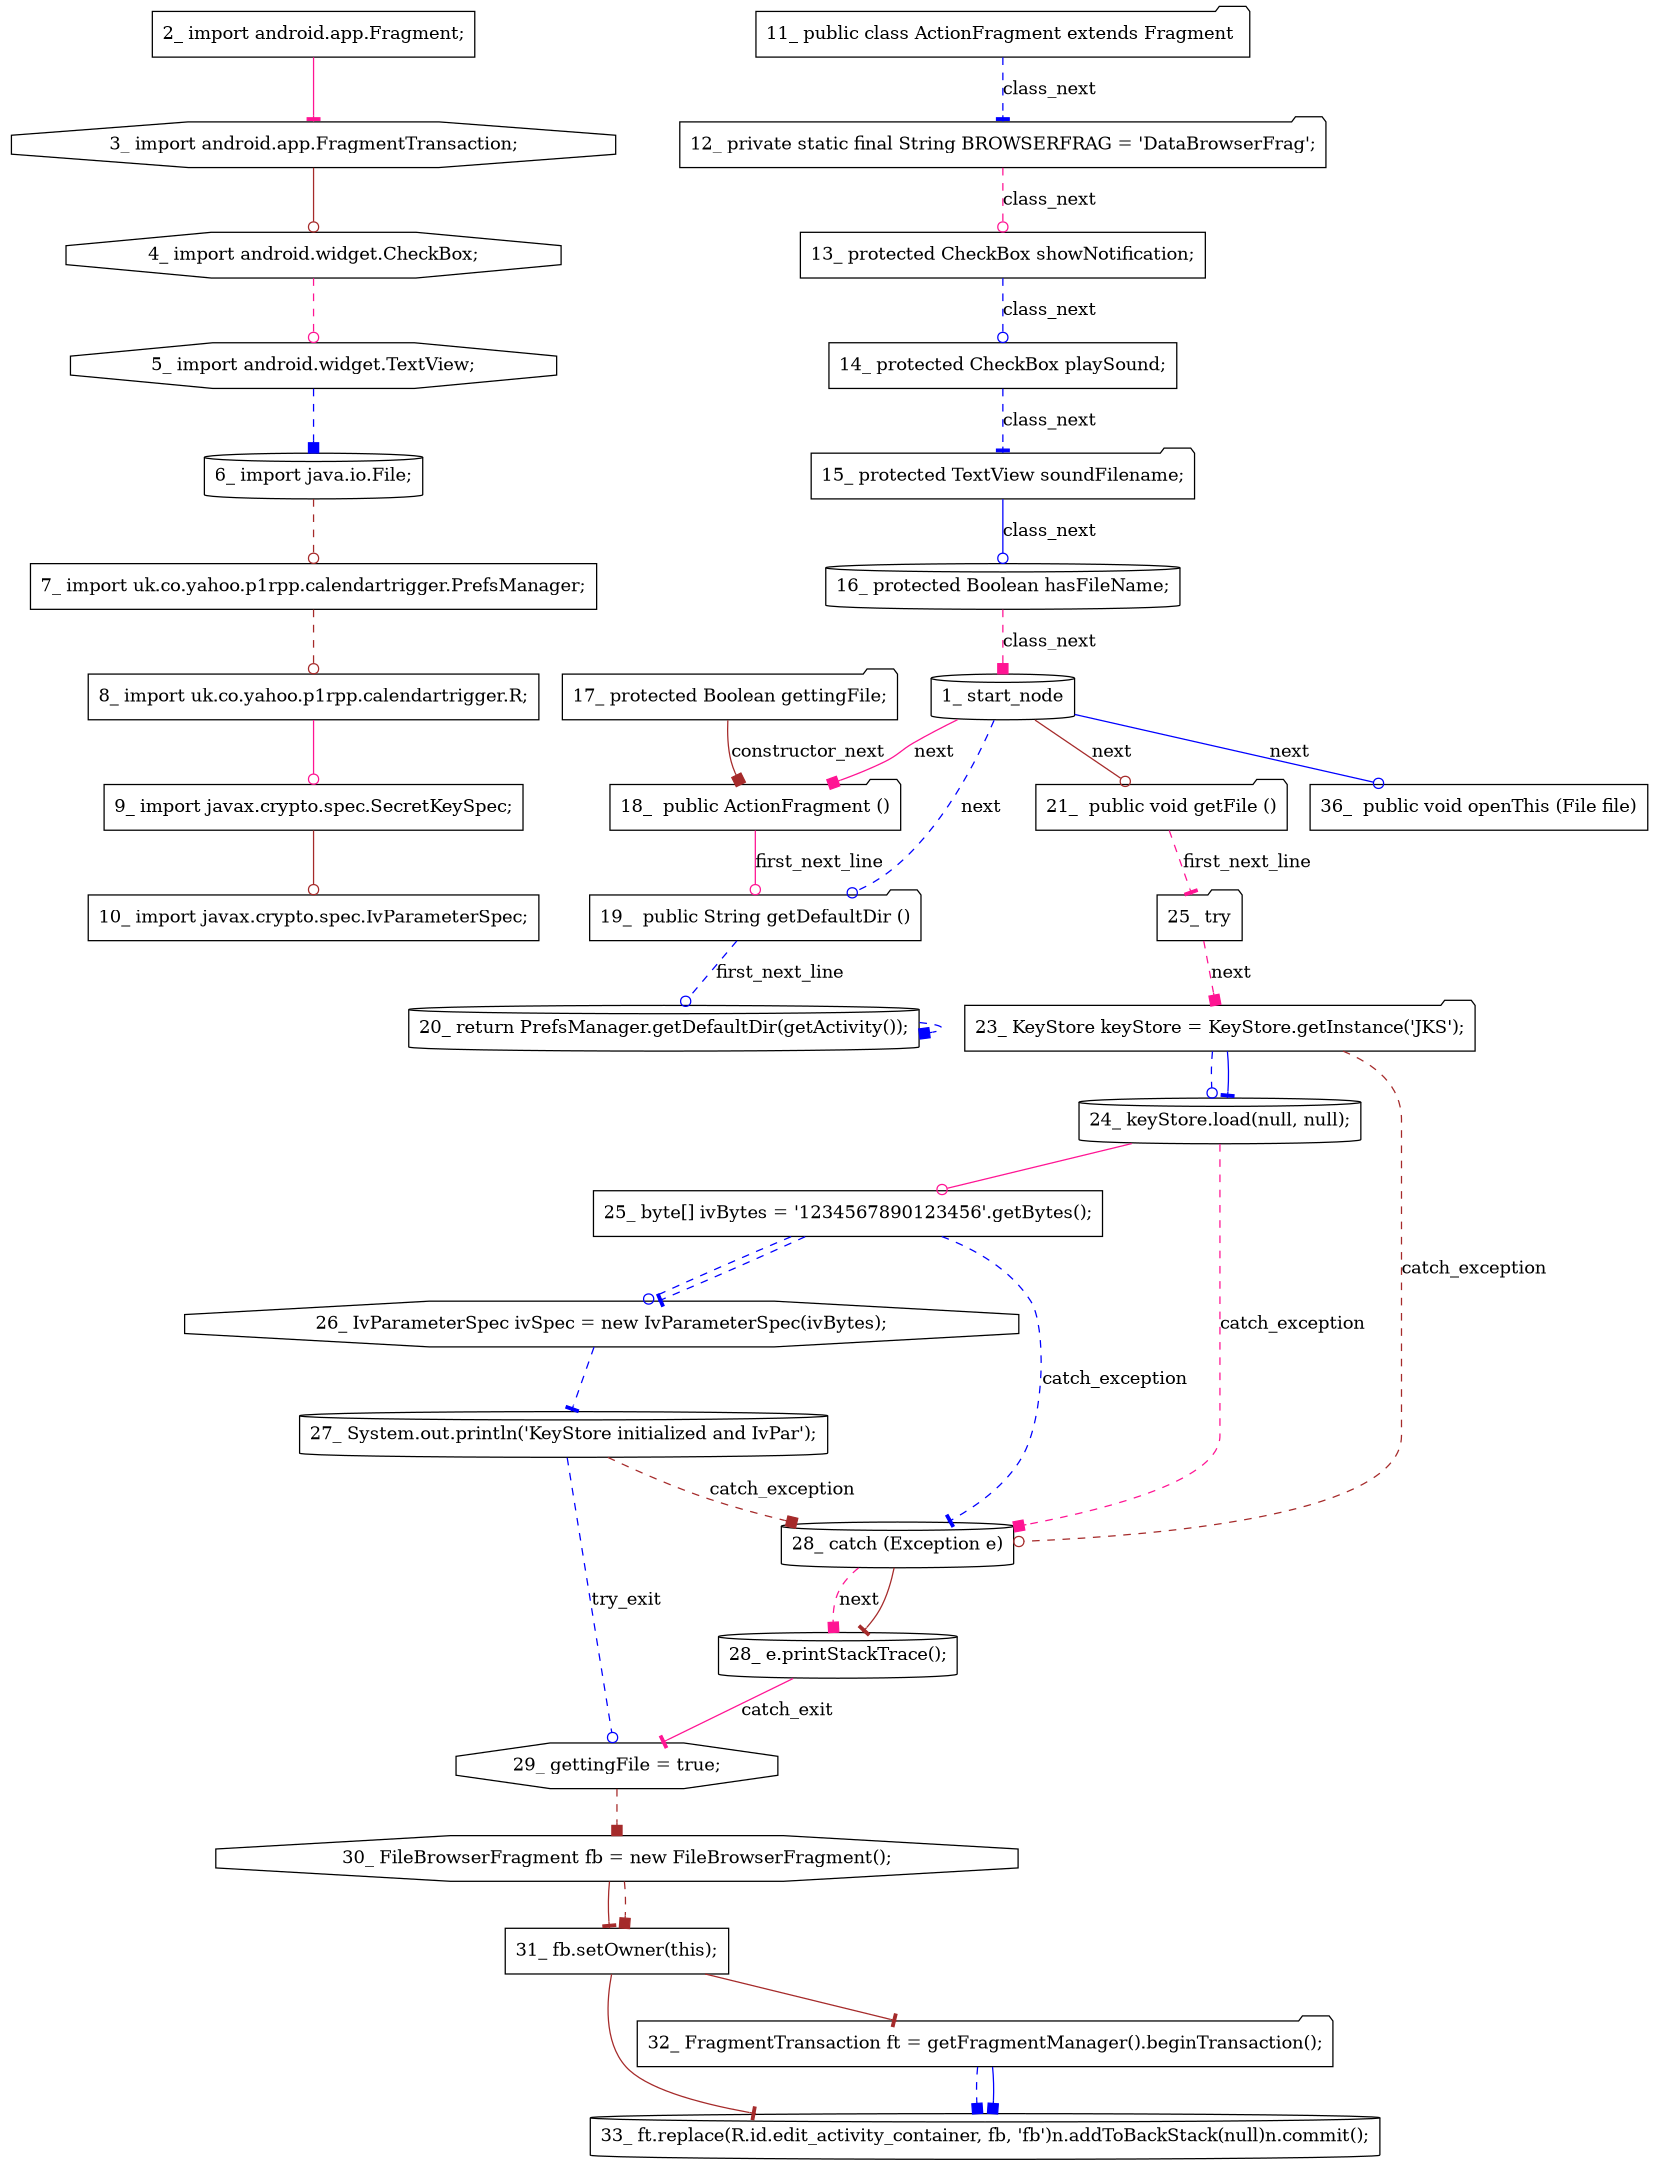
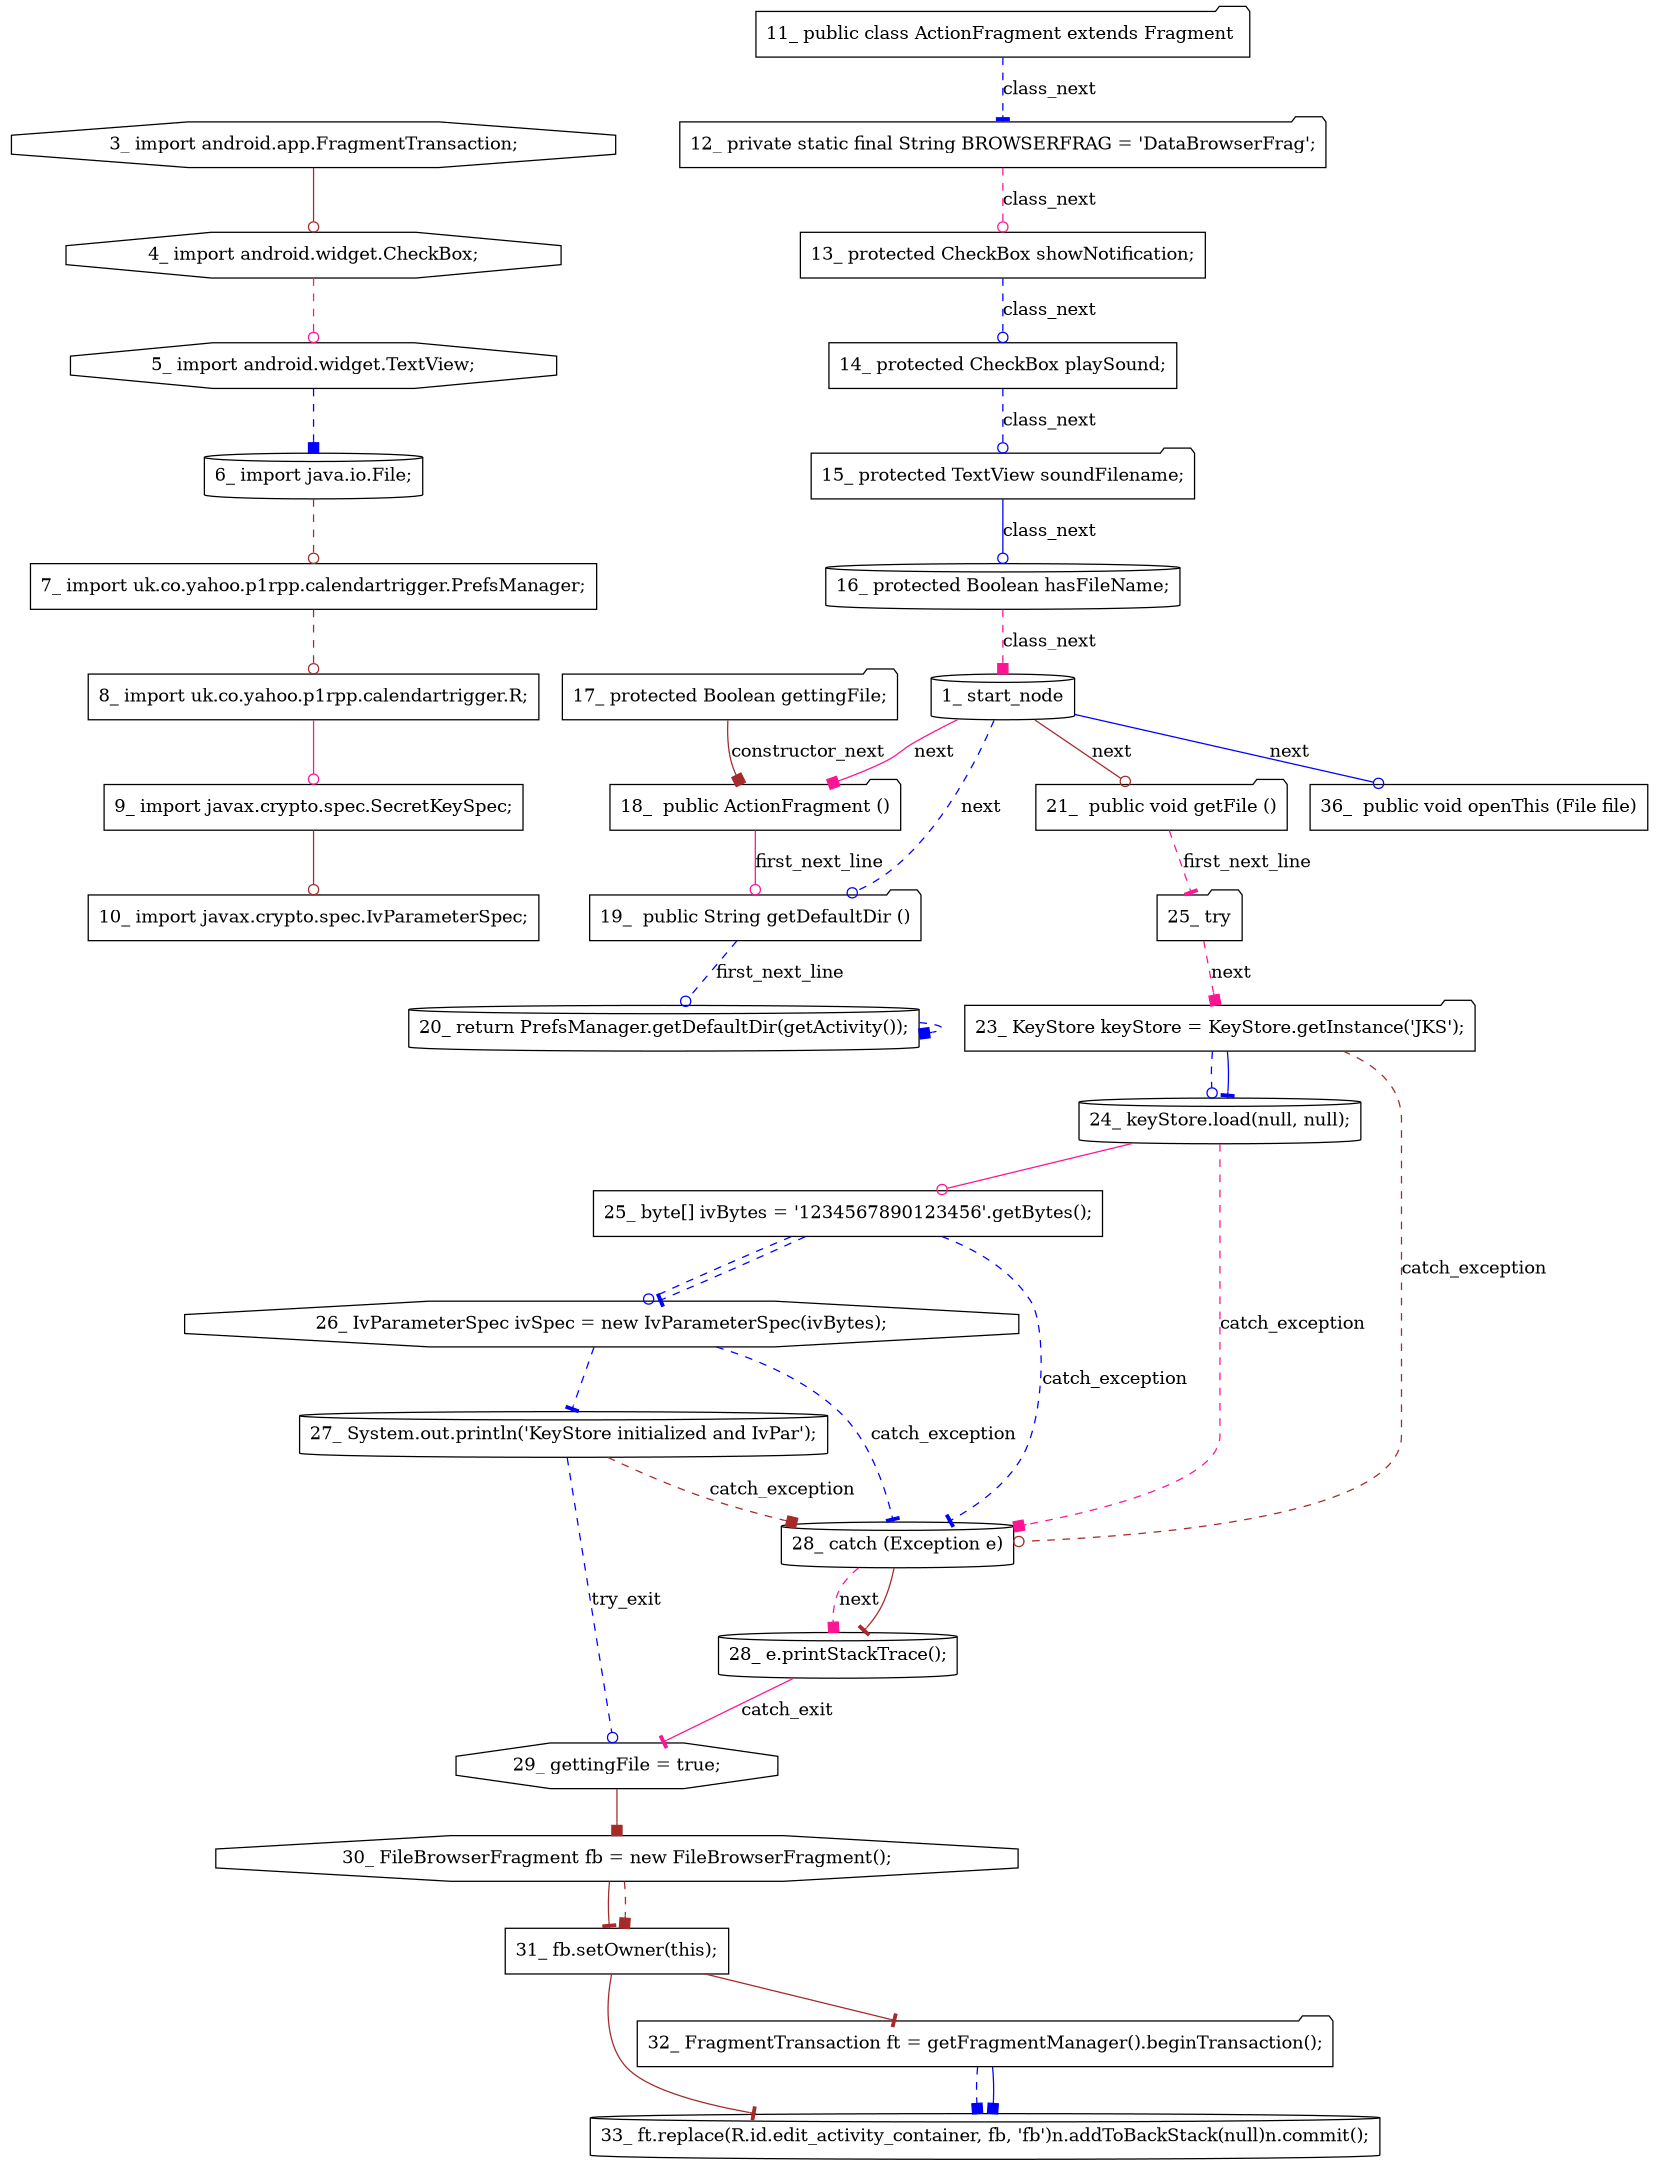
node "2_ import android.app.Fragment;": removed
edge "14_ protected CheckBox playSound;" -> "15_ protected TextView soundFilename;": arrowhead tee -> odot
edge "26_ IvParameterSpec ivSpec = new IvParameterSpec(ivBytes);" -> "28_ catch (Exception e)": added, label "catch_exception"
edge "29_ gettingFile = true;" -> "30_ FileBrowserFragment fb = new FileBrowserFragment();": style dashed -> solid
